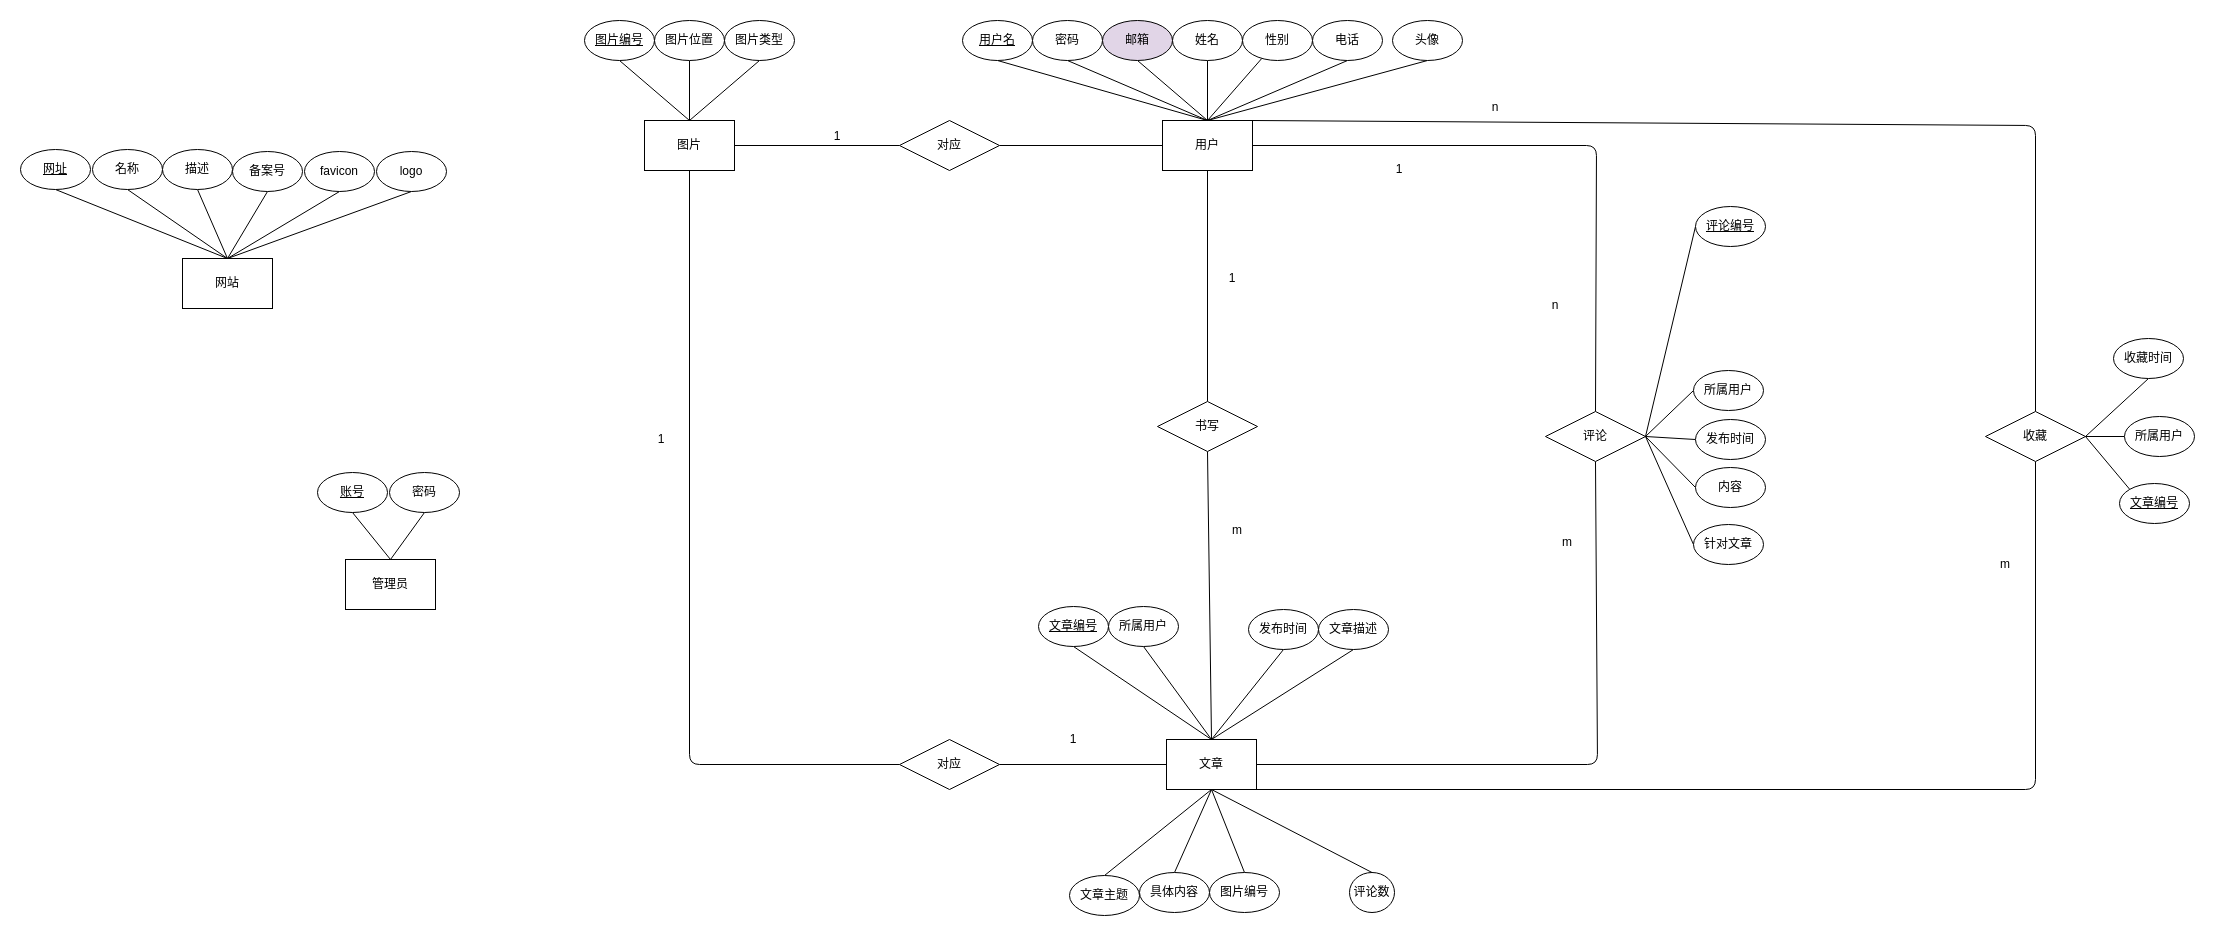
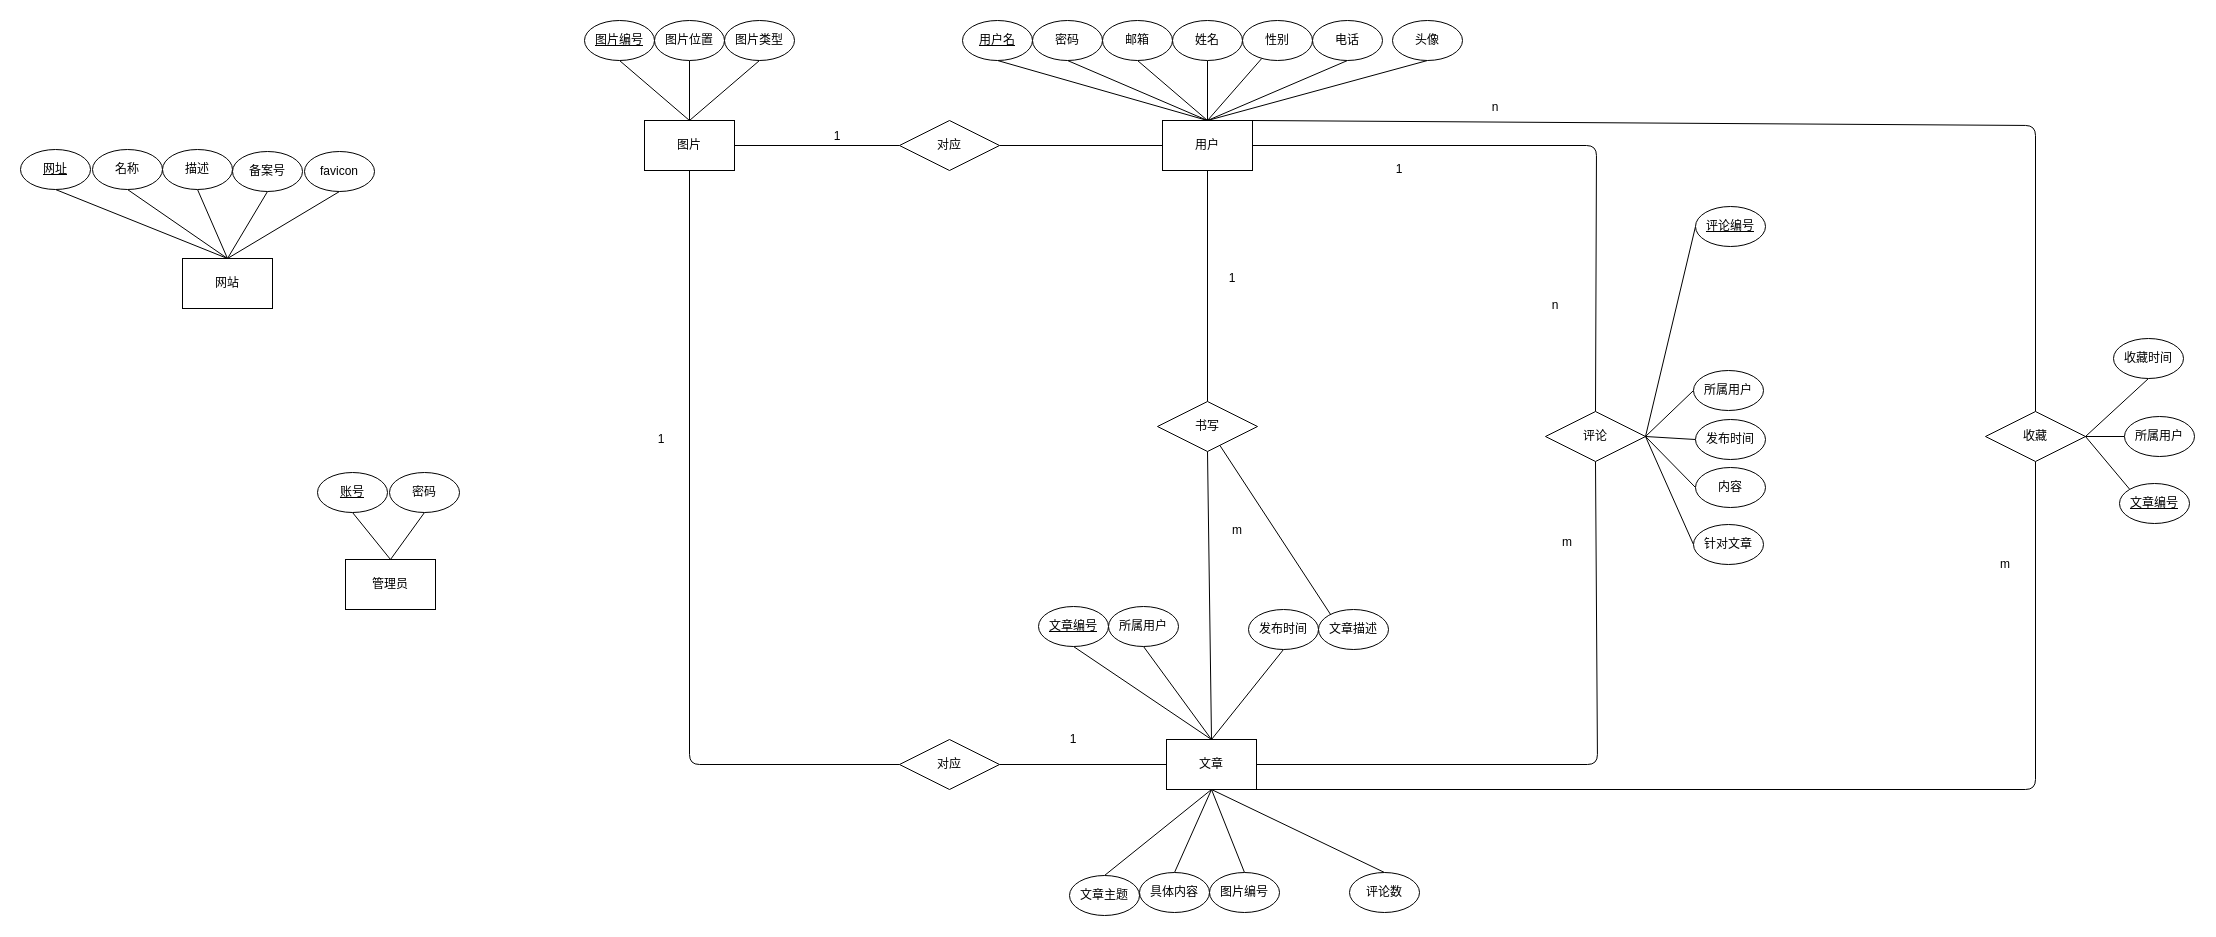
node "邮箱": fillcolor #e1d5e7 -> #ffffff
node "logo": removed
edge "logo" -- "网站": removed
edge "文章描述" -- "文章": now "文章描述" -- "书写"
node "评论数": size 45x40 -> 70x40
